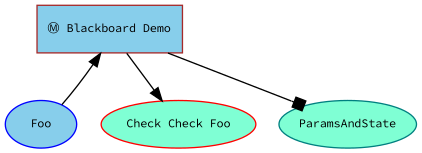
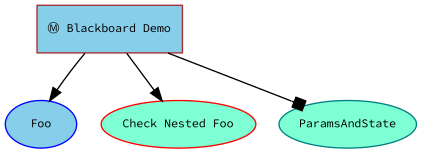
edge "Foo" -> "Ⓜ Blackboard Demo": reversed
node "Check Check Foo": label "Check Check Foo" -> "Check Nested Foo"
